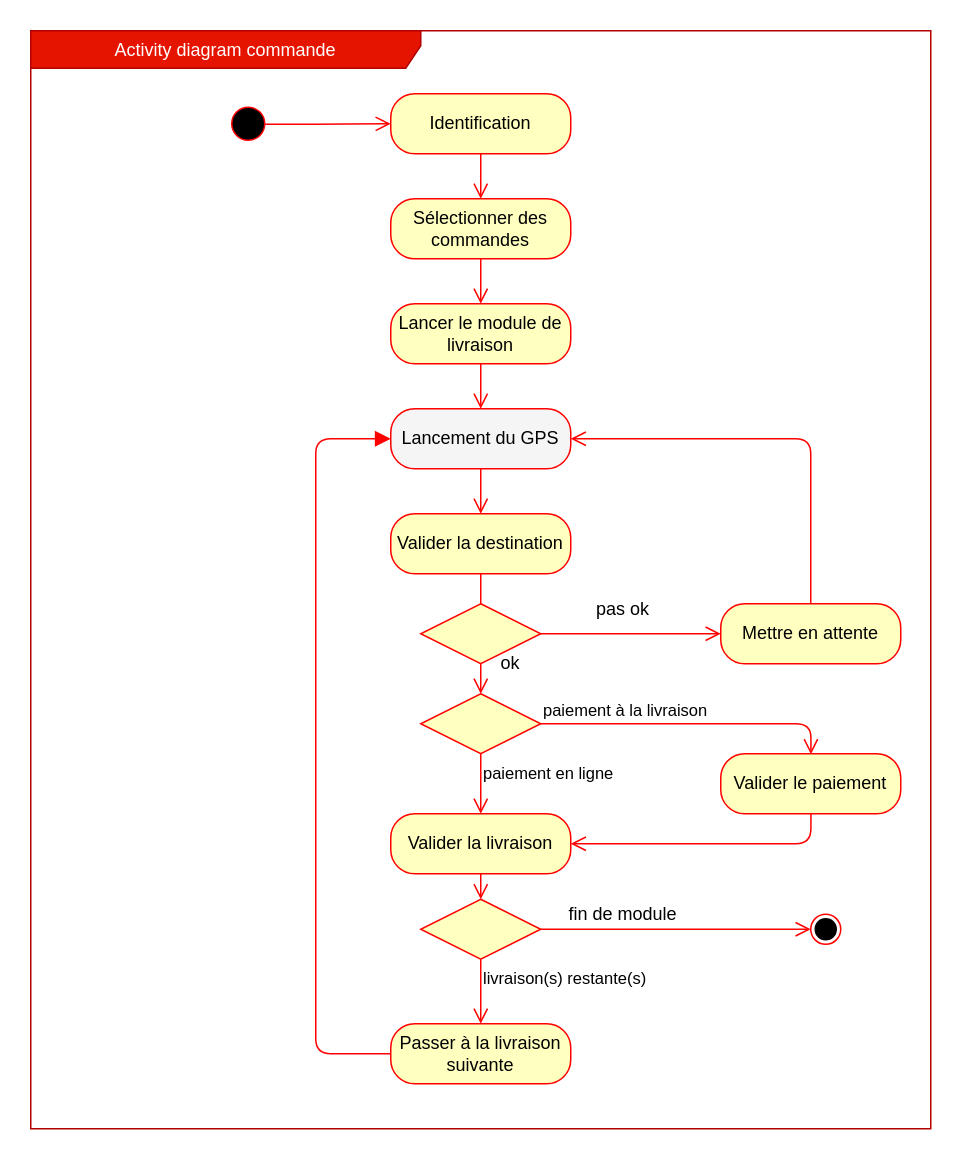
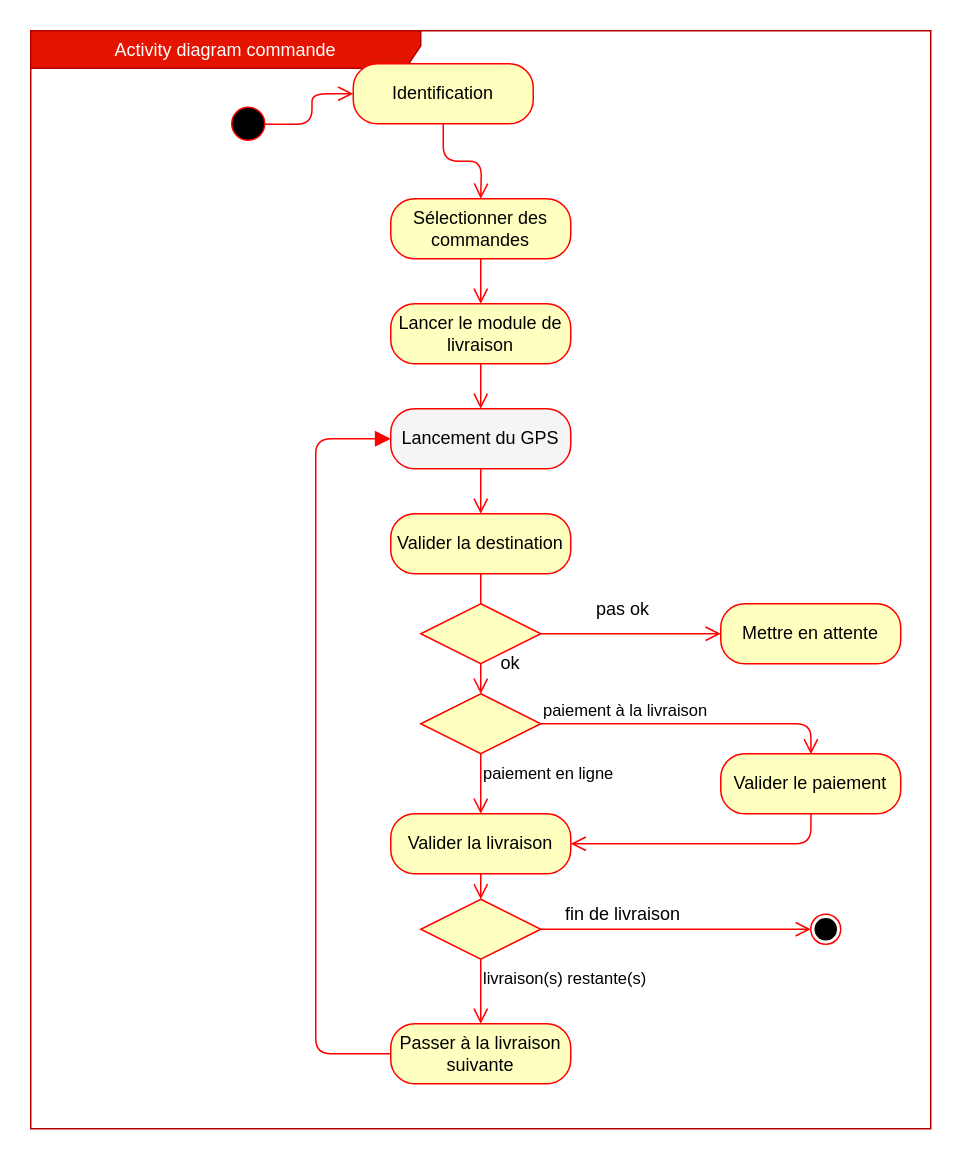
node "Identification": moved (481, 124) -> (443, 94)
edge "Mettre en attente" -> "Lancement du GPS": removed
node "fin de module": label "fin de module" -> "fin de livraison"
